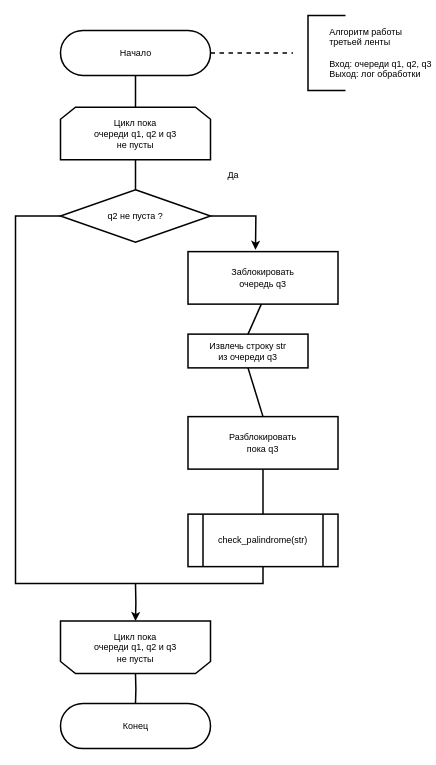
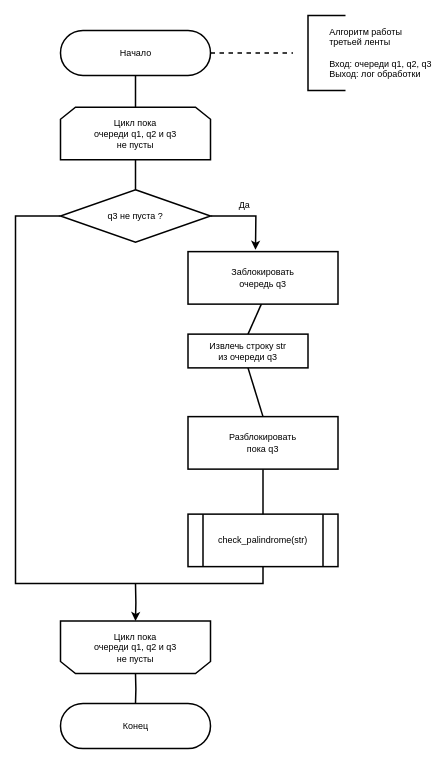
node "Да": moved (233, 175) -> (244, 205)
node "q2 не пуста ?": label "q2 не пуста ?" -> "q3 не пуста ?"
